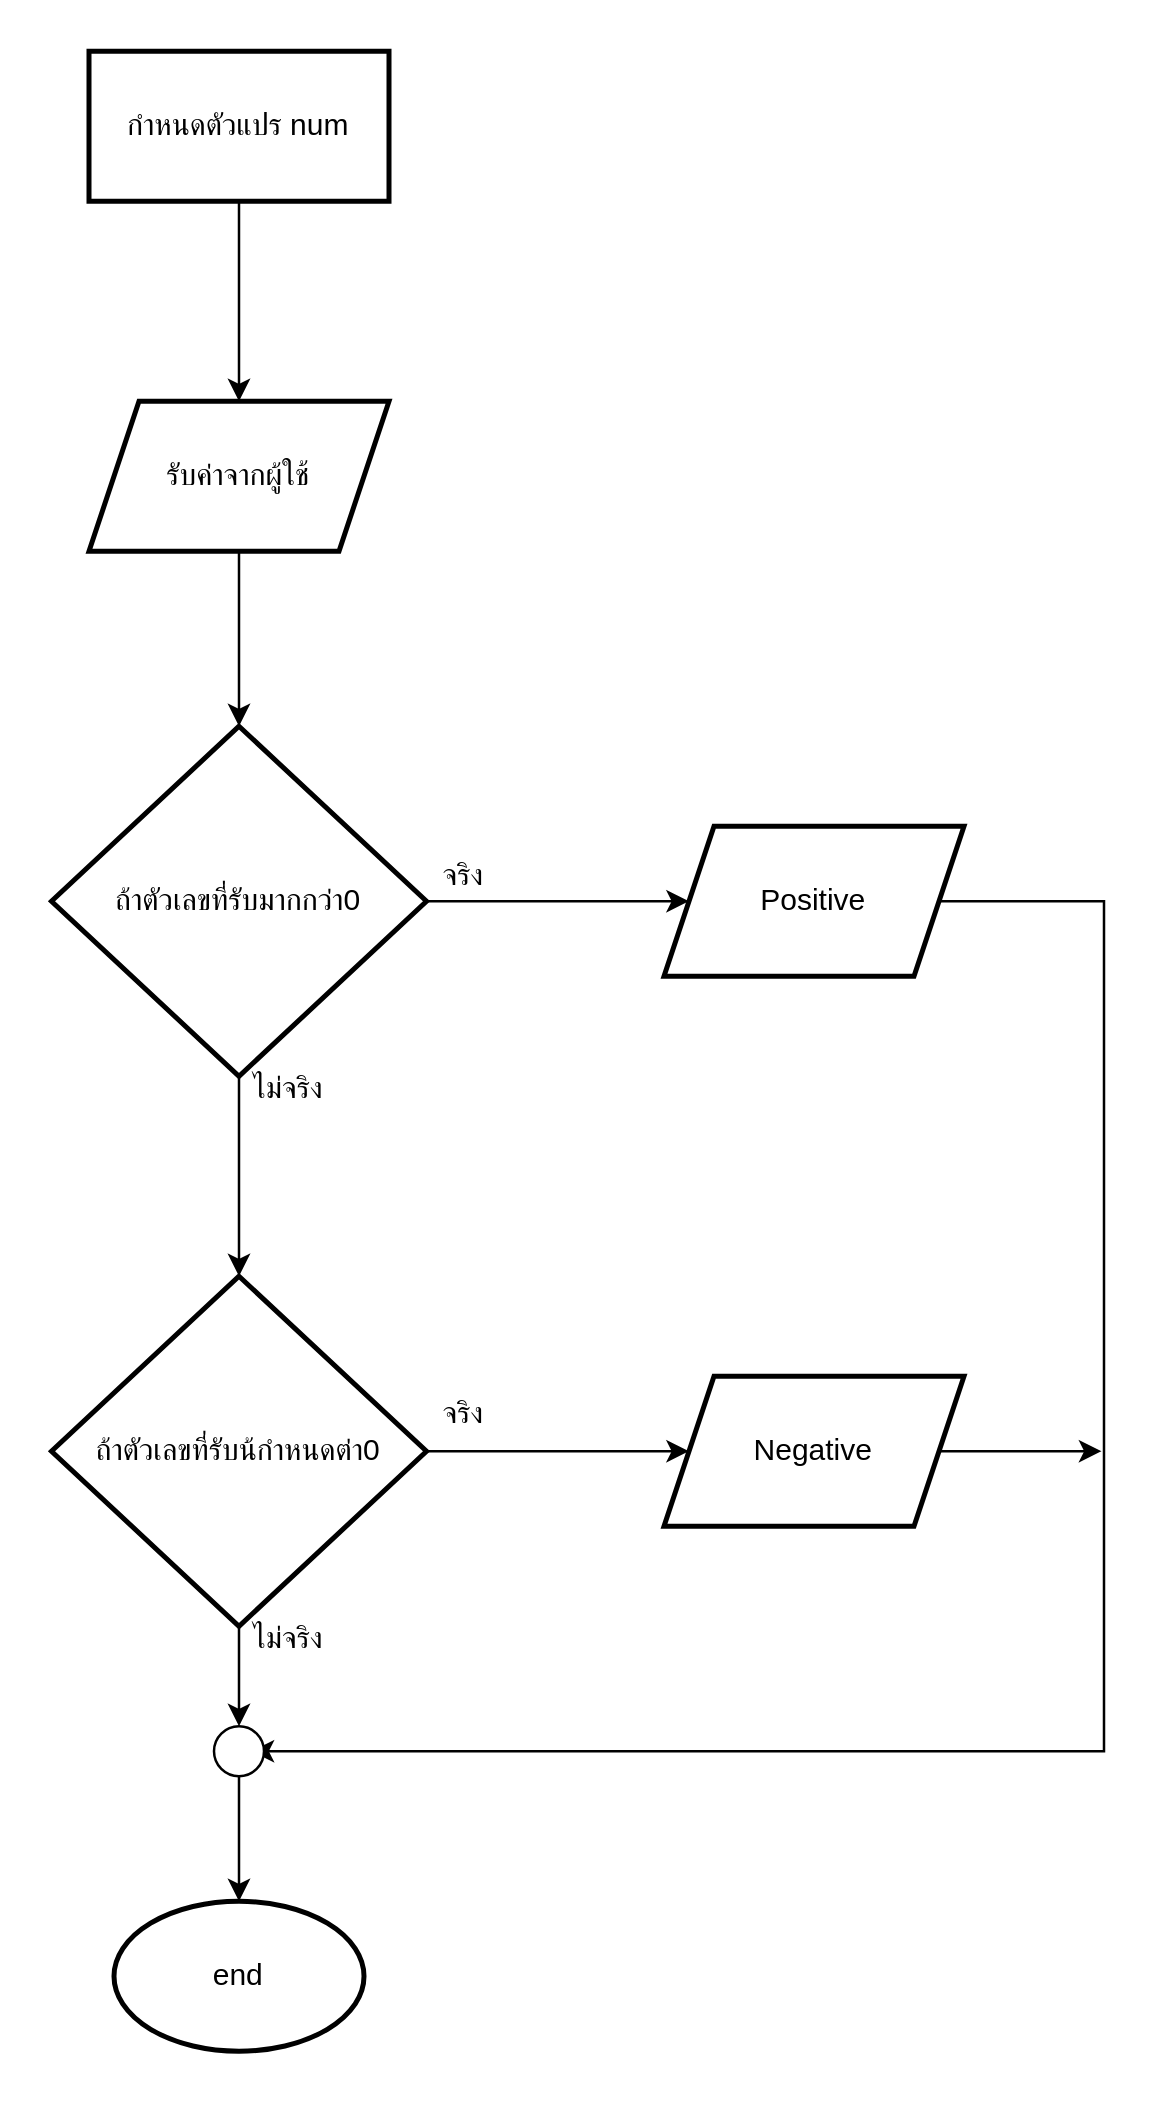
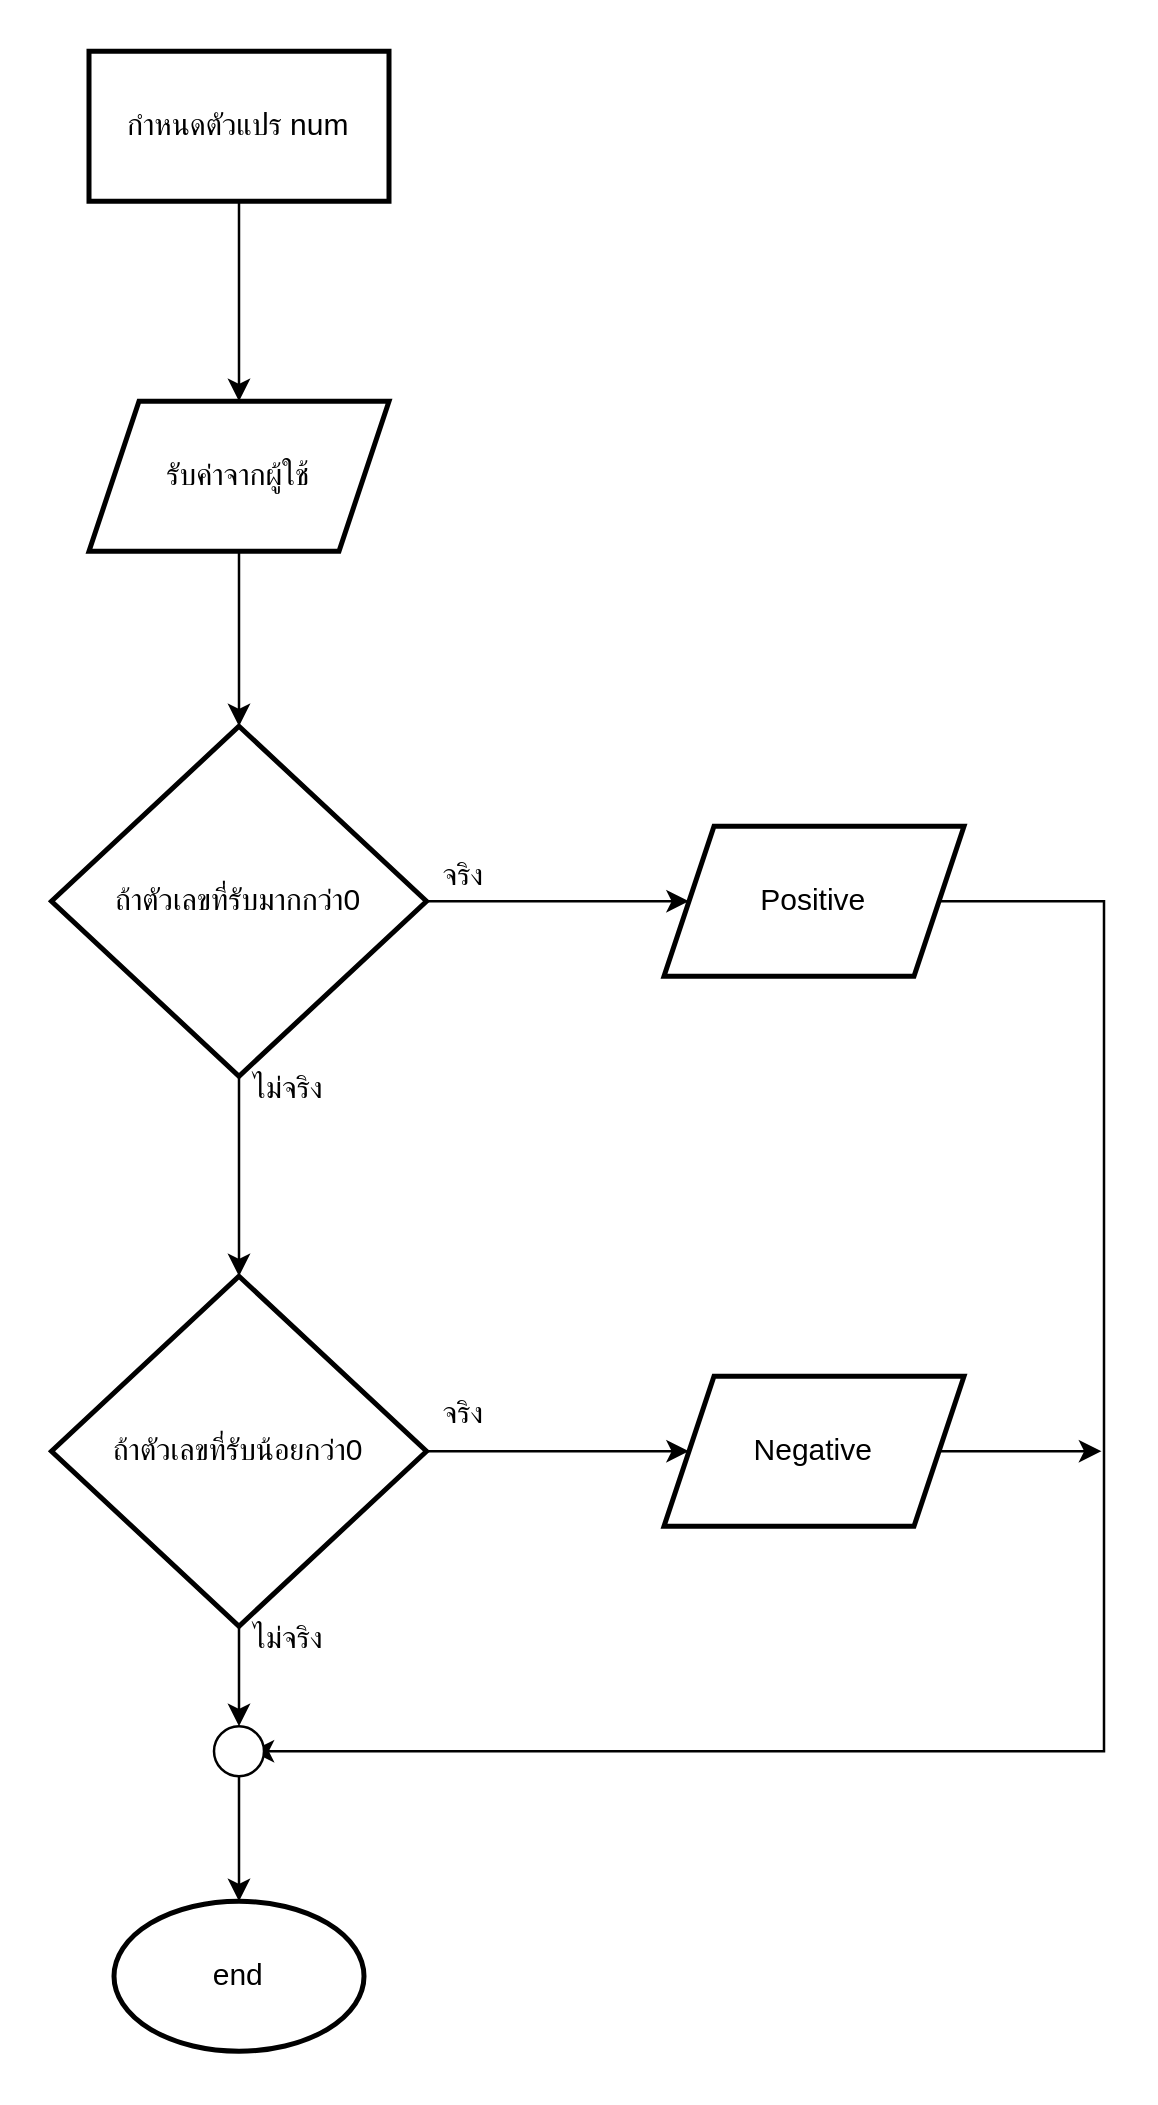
node "ถ้าตัวเลขที่รับน้กำหนดต่า0": label "ถ้าตัวเลขที่รับน้กำหนดต่า0" -> "ถ้าตัวเลขที่รับน้อยกว่า0"
